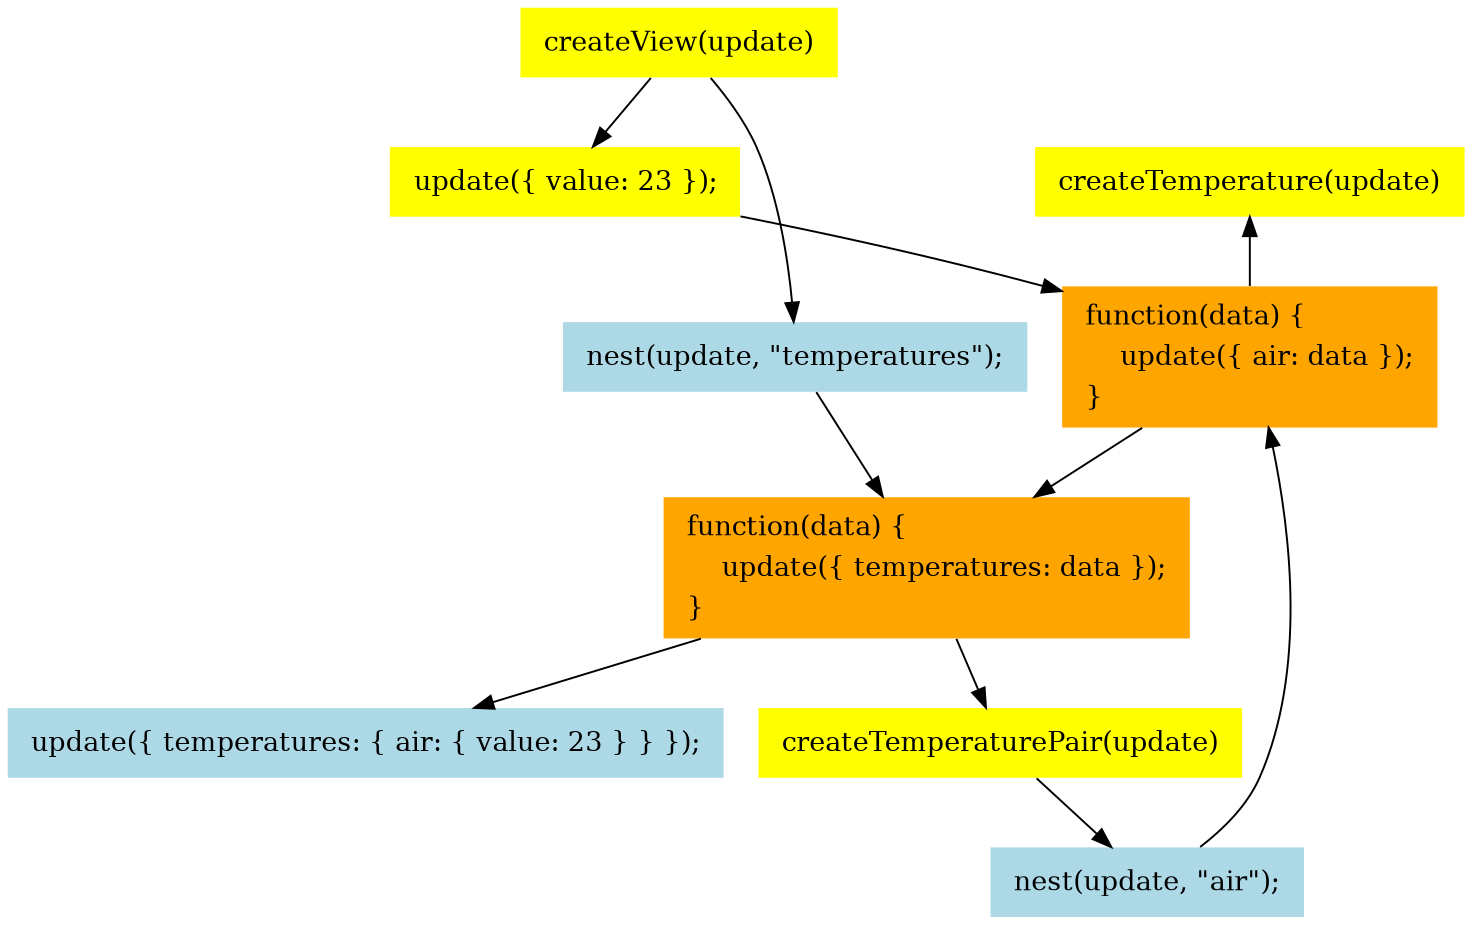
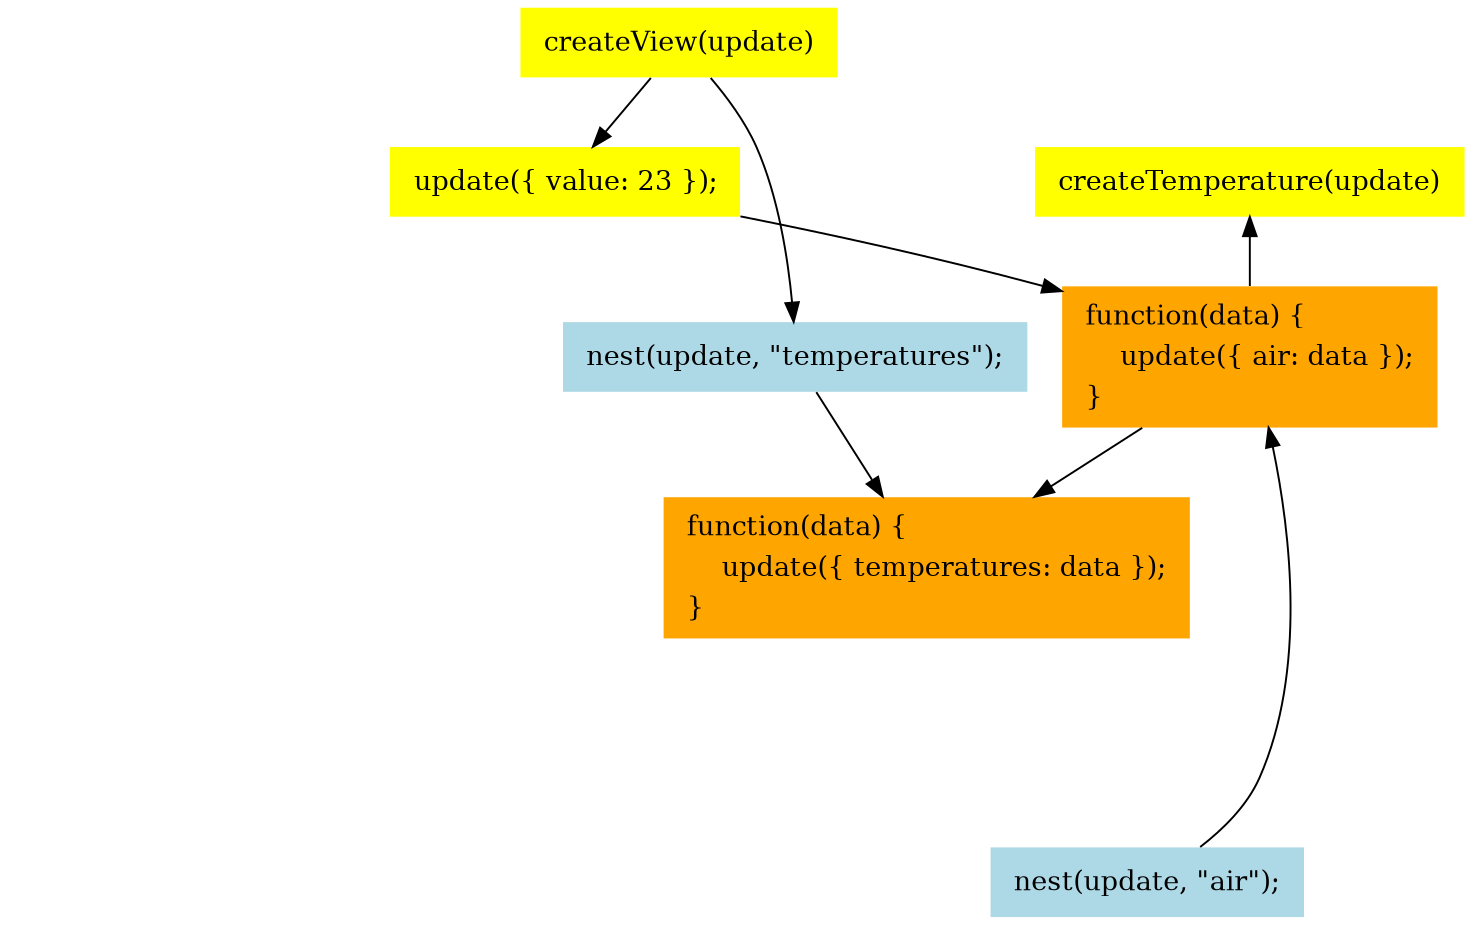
node "update({ temperatures: { air: { value: 23 } } });": removed
node "createTemperaturePair(update)": removed
